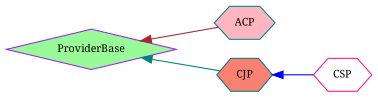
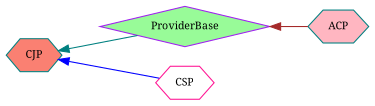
edge "CJP" -> "ProviderBase": reversed
